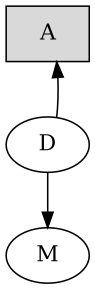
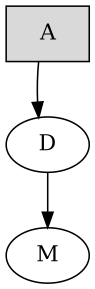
edge "D" -> "A": reversed
